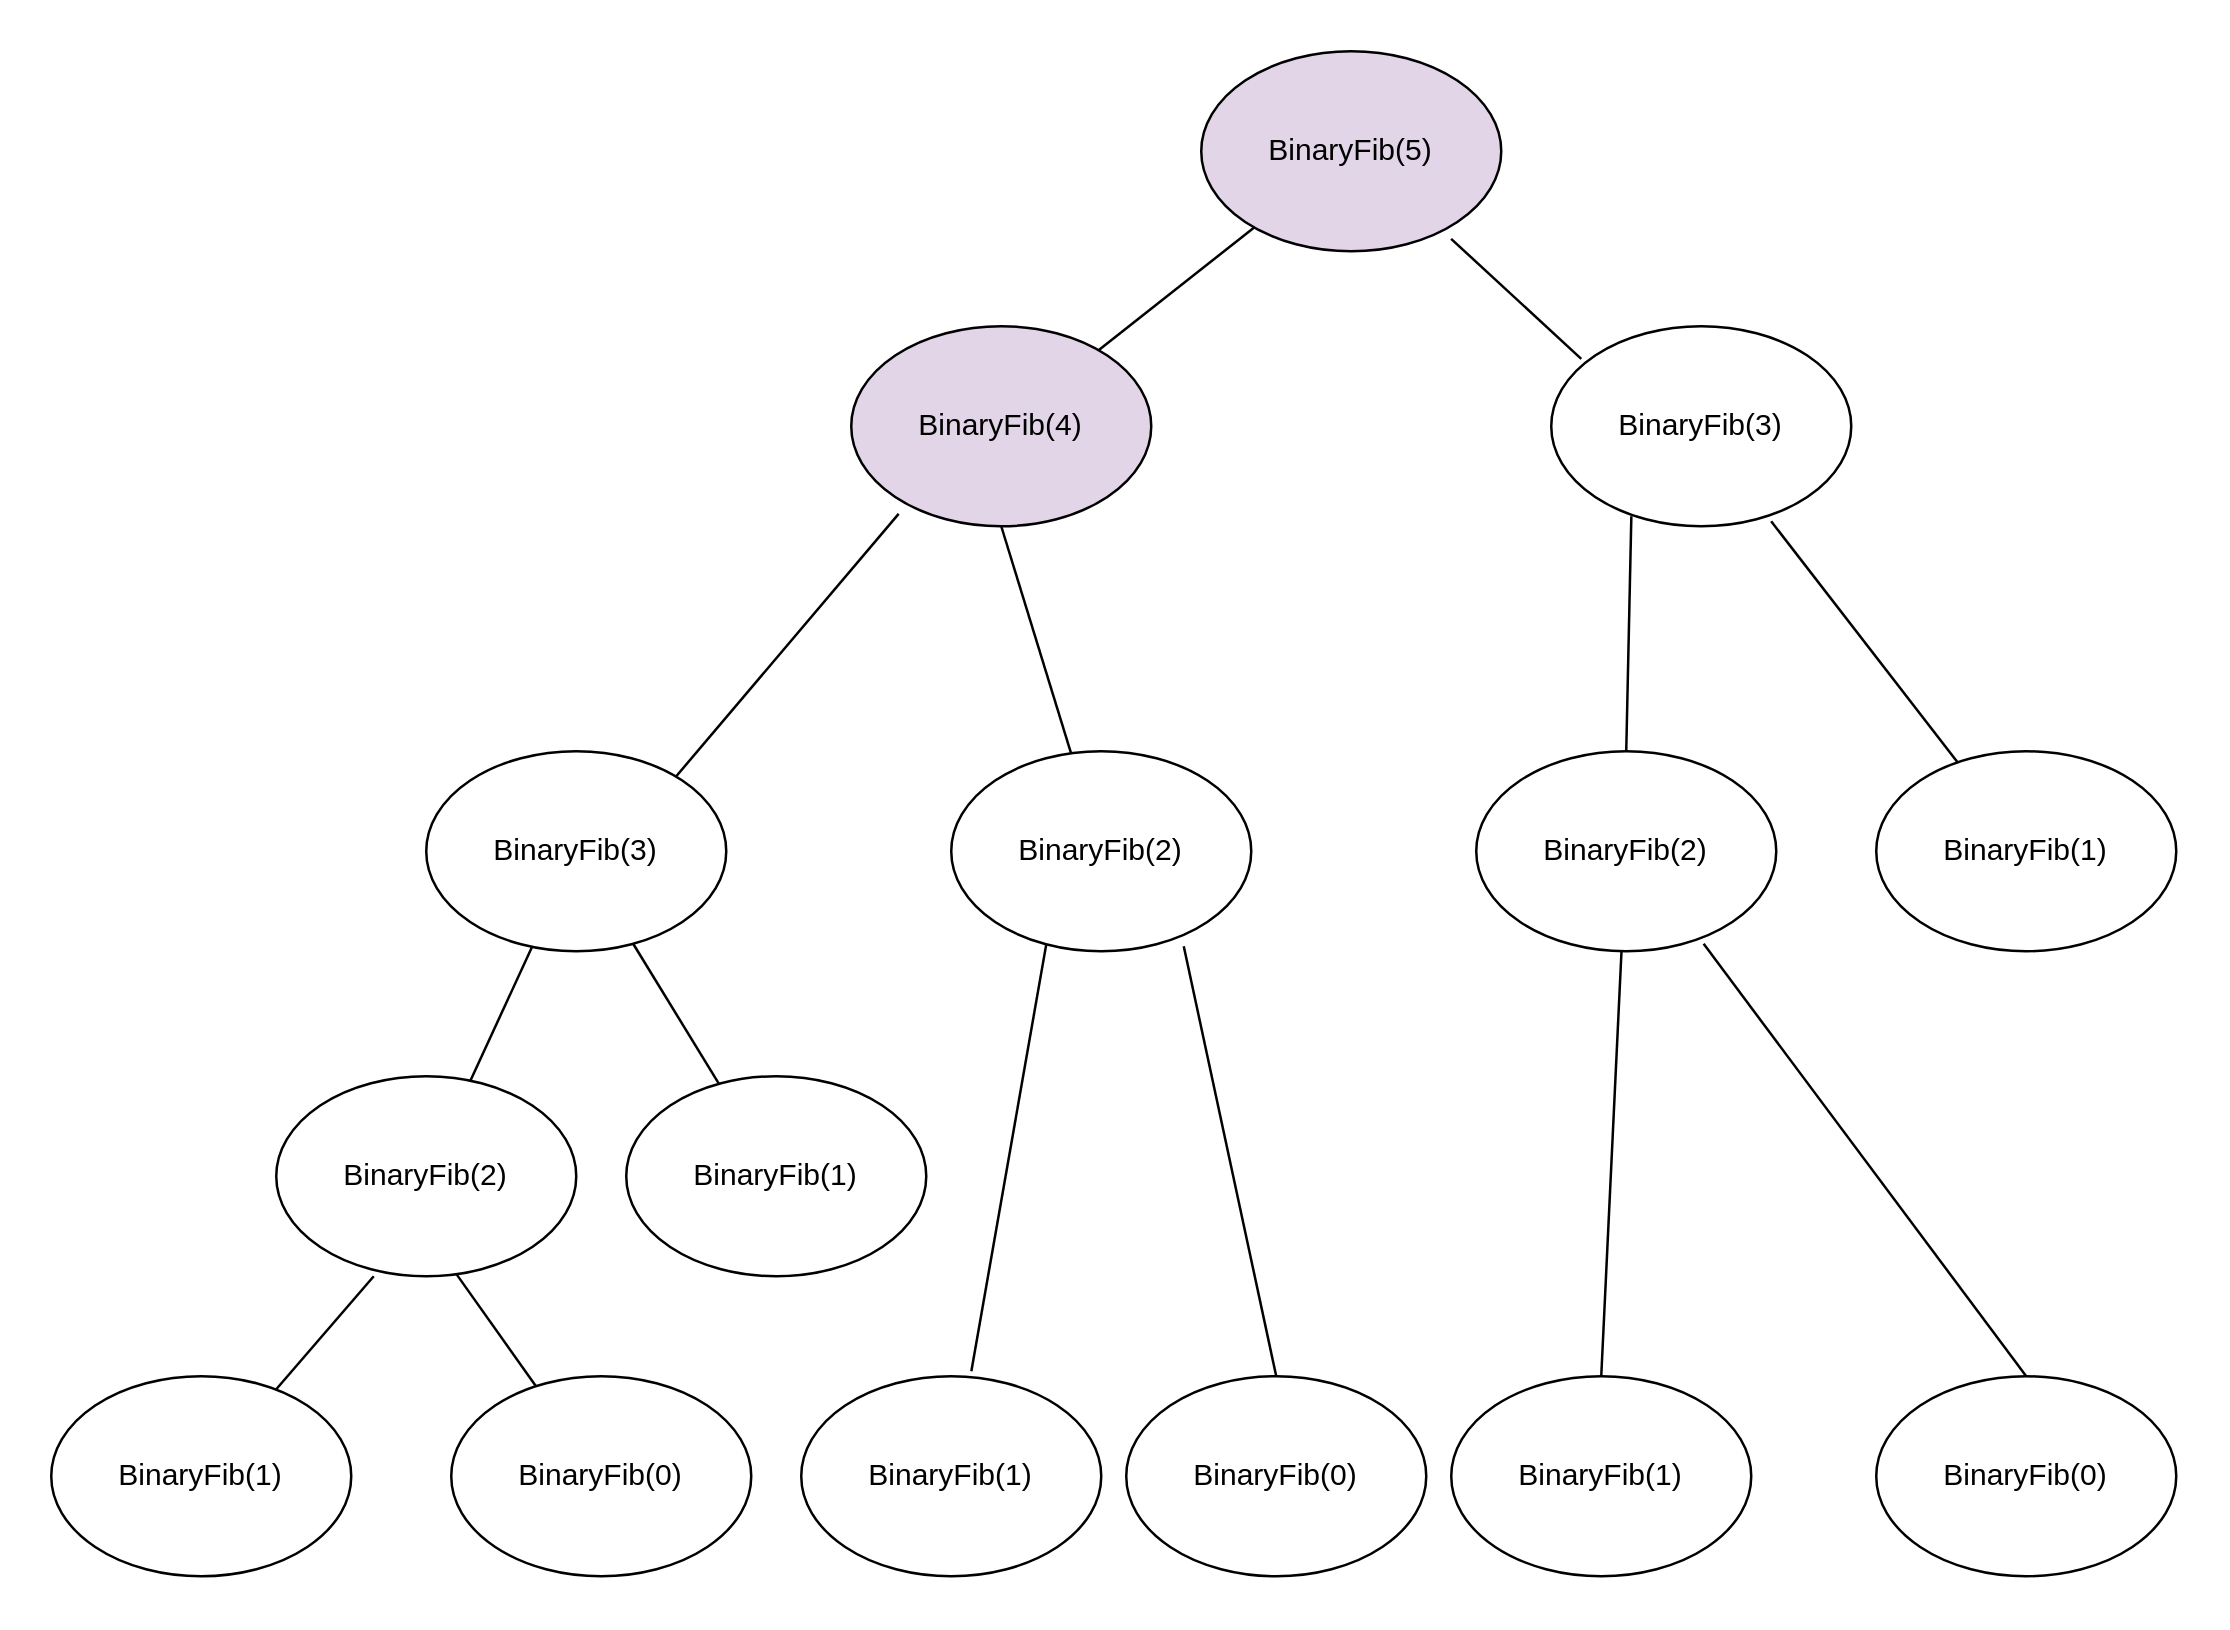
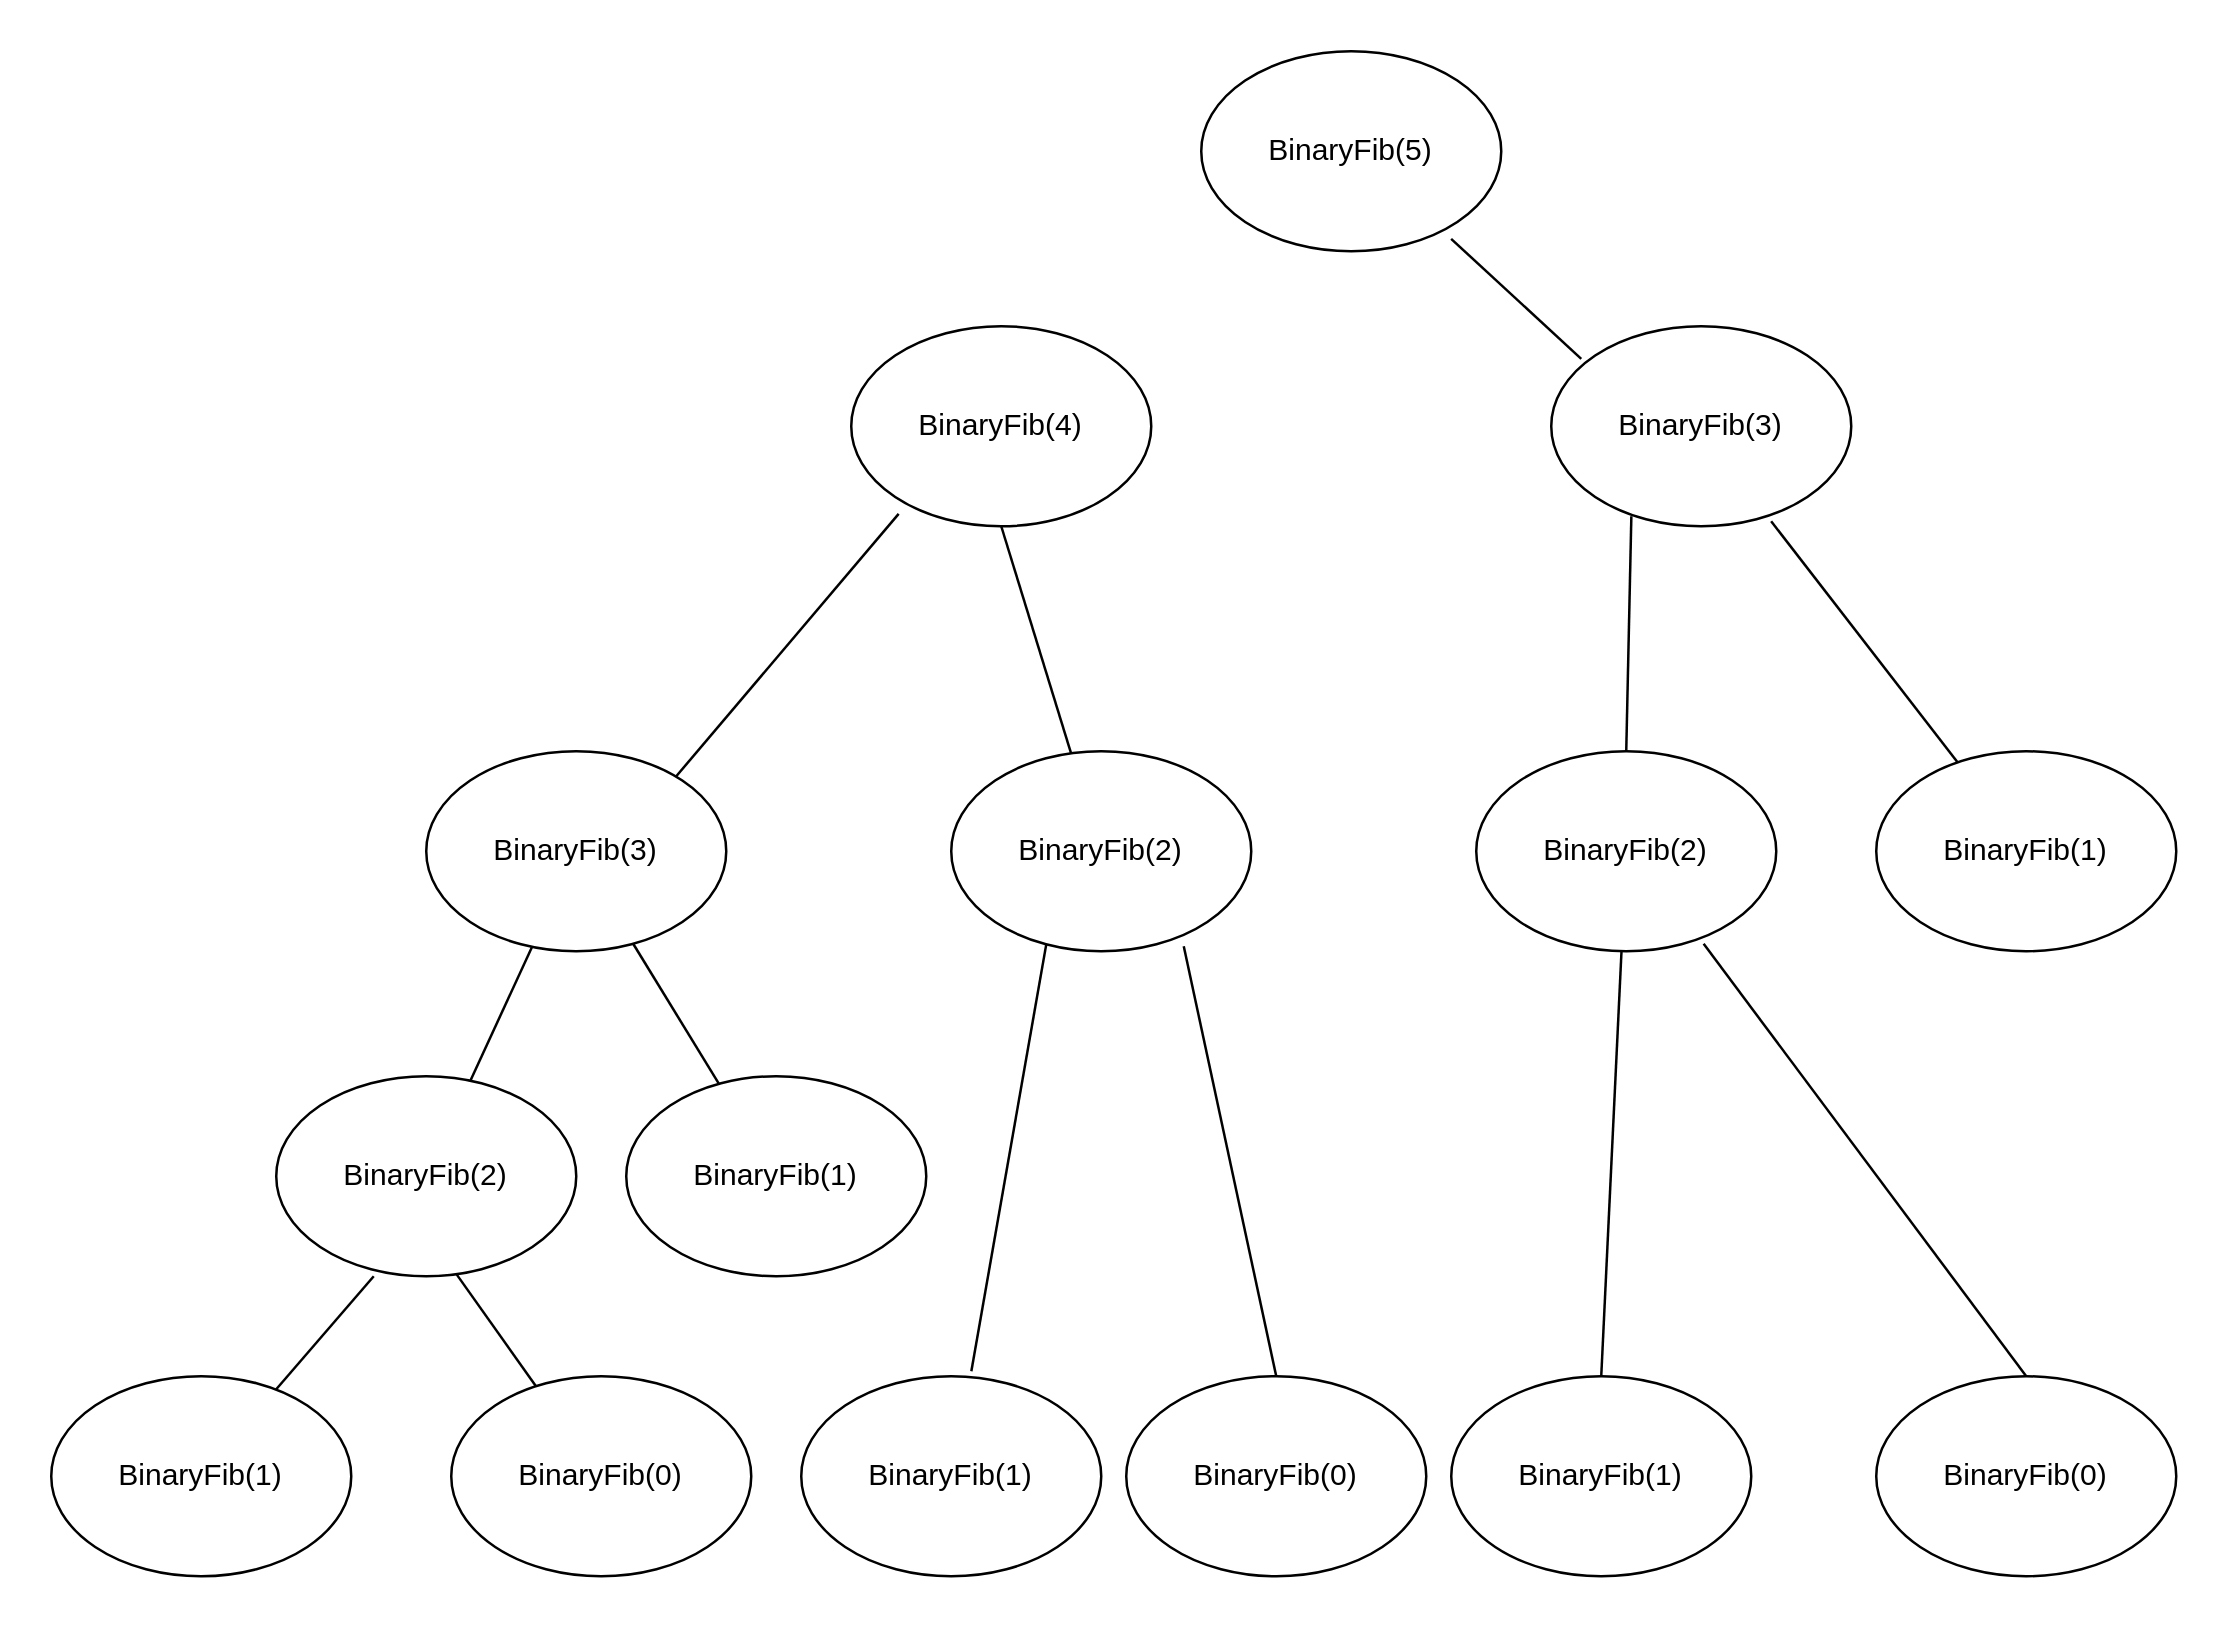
node "BinaryFib(5)": fillcolor #e1d5e7 -> #ffffff
edge "BinaryFib(5)" -- "BinaryFib(4)": removed
node "BinaryFib(4)": fillcolor #e1d5e7 -> #ffffff
